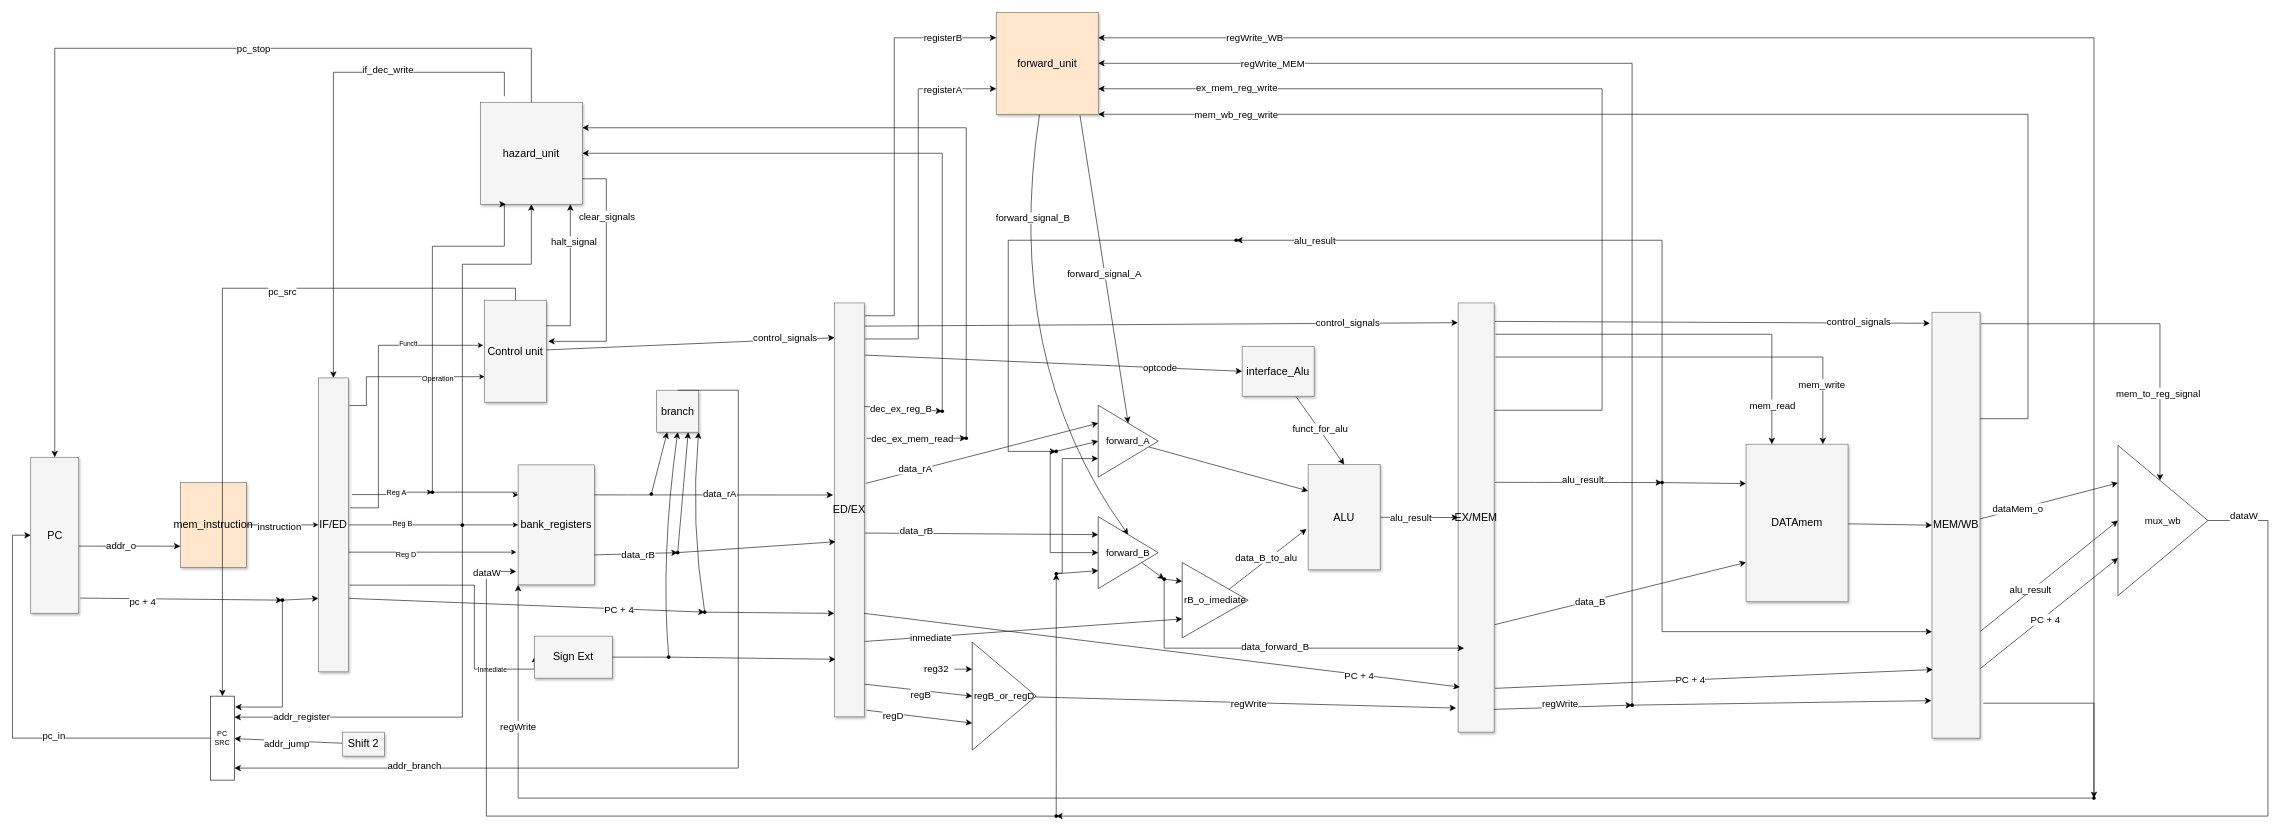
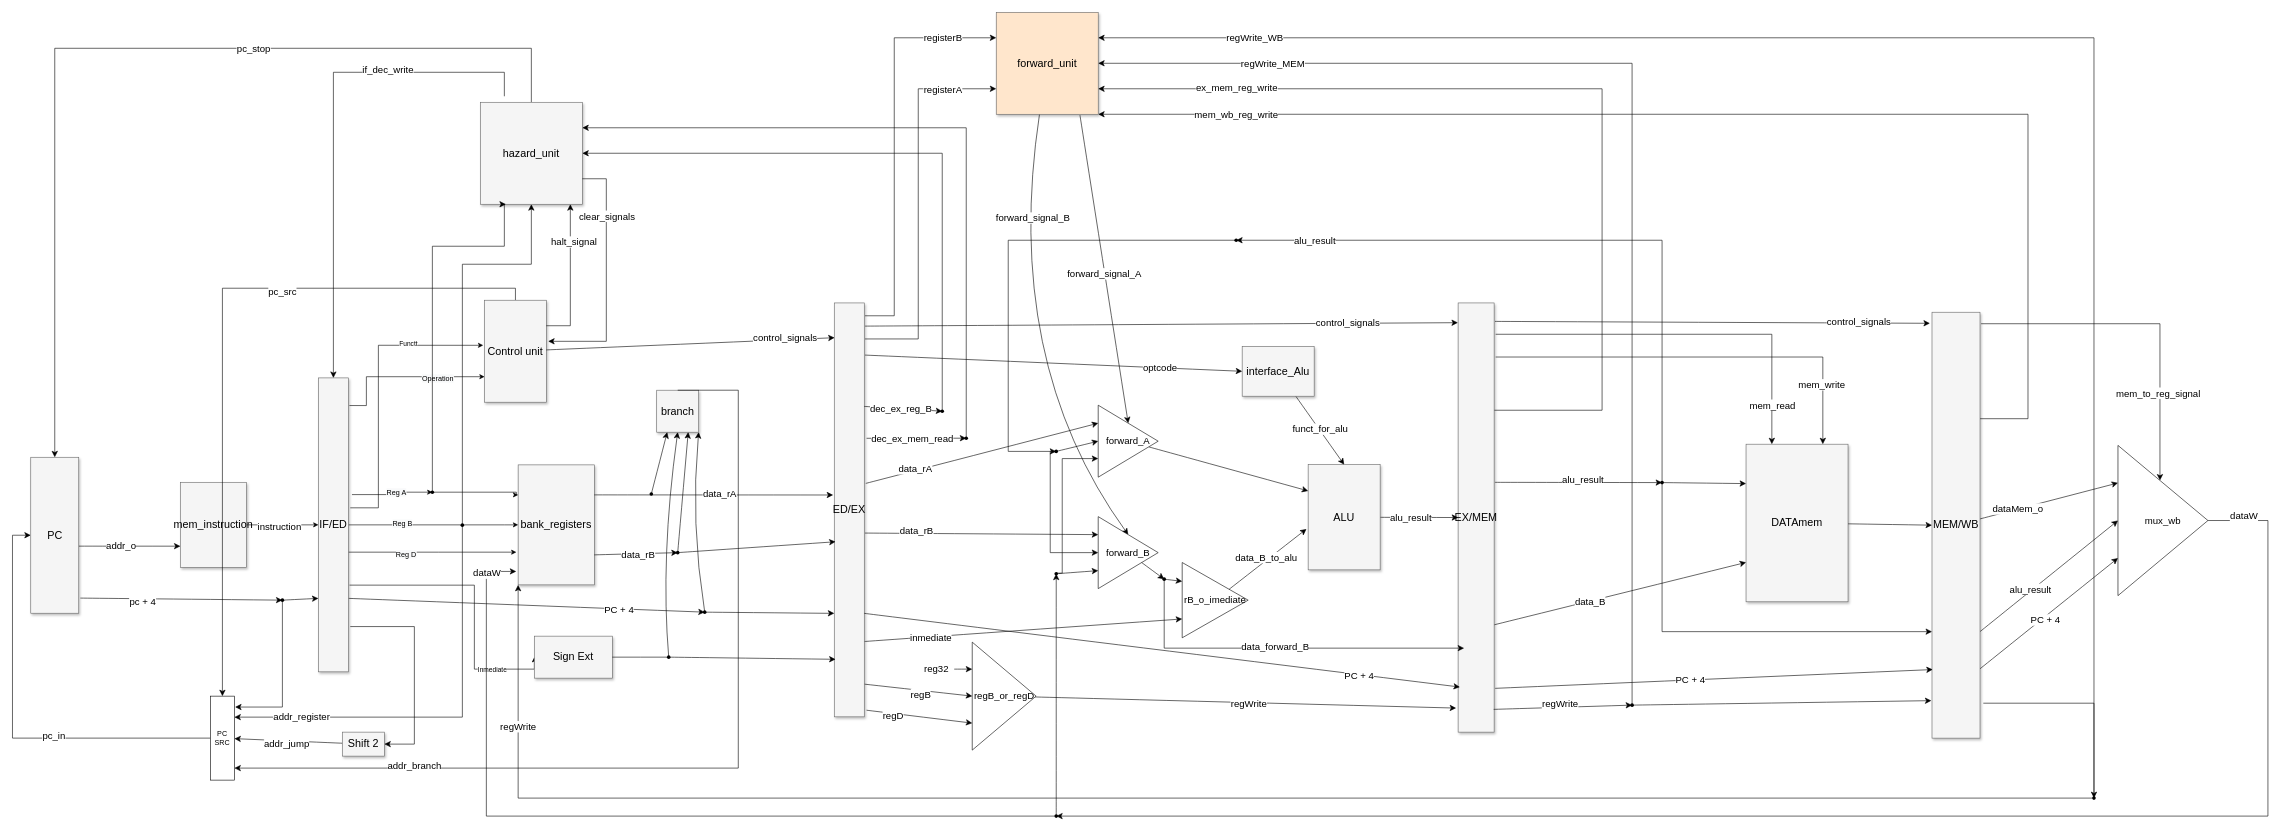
node "mem_instruction": fillcolor #ffe6cc -> #f5f5f5
edge "IF/ED" -> "Shift 2": added
